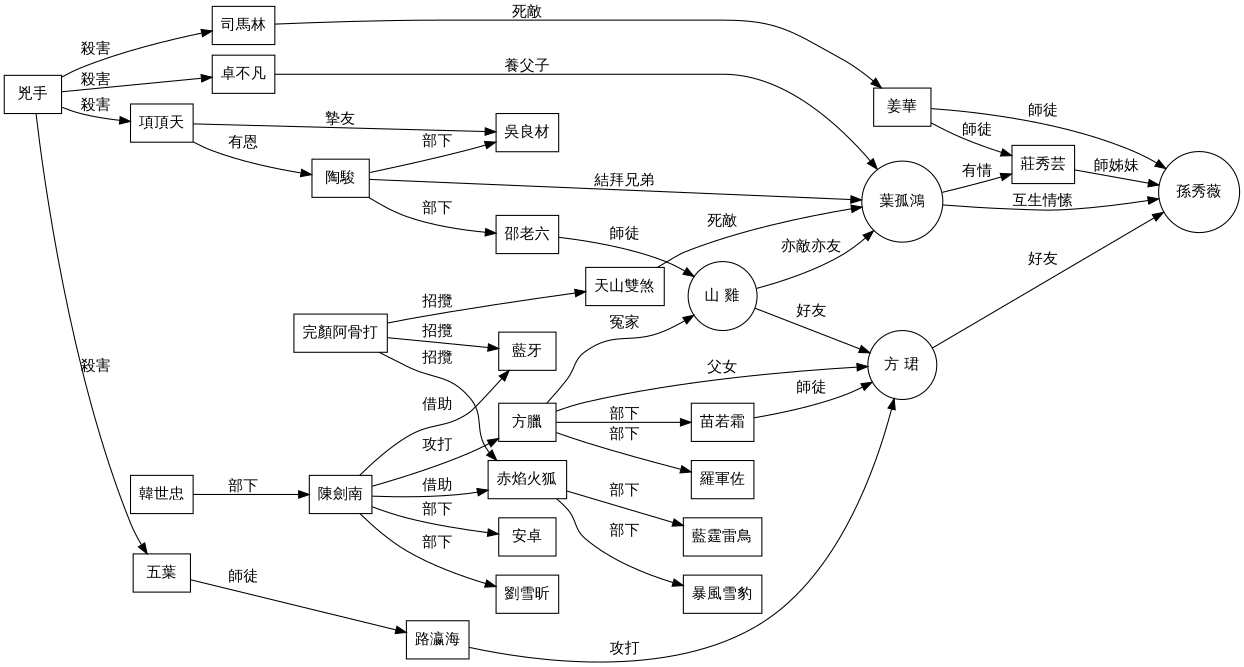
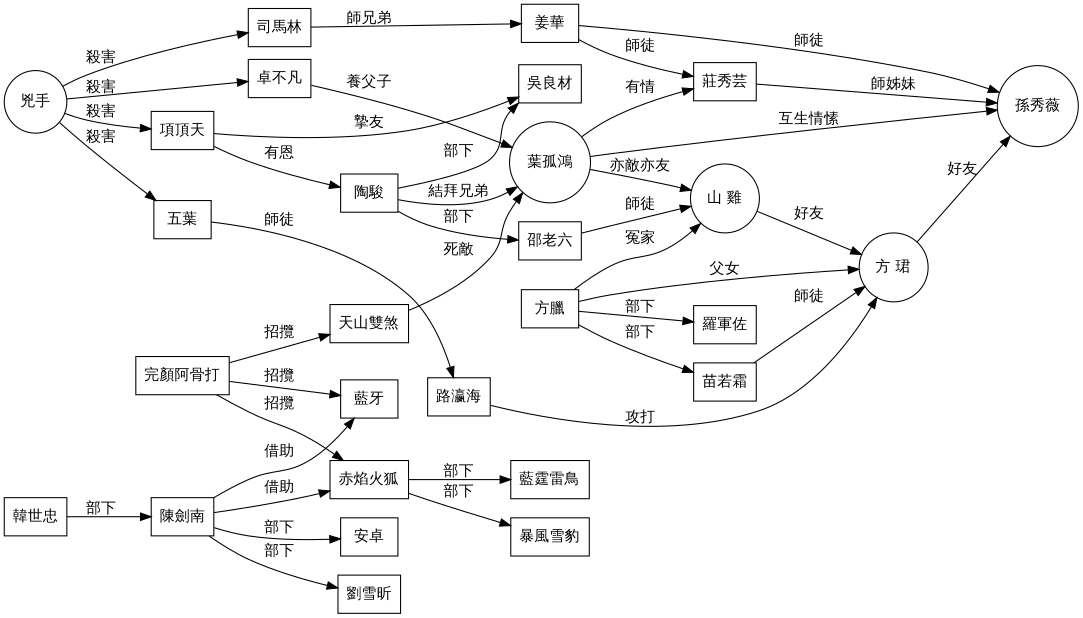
edge "司馬林" -> "姜華": label "死敵" -> "師兄弟"
node "兇手": shape box -> circle
edge "山 雞" -> "葉孤鴻": reversed
edge "陳劍南" -> "方臘": removed, label "攻打"
